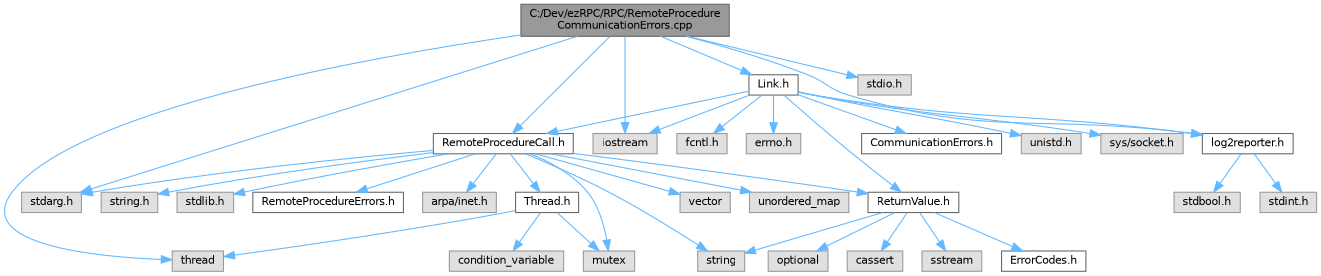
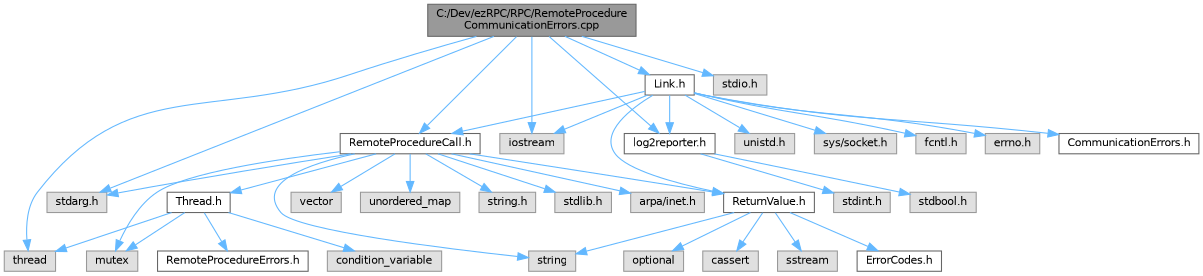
edge "RemoteProcedureCall.h" -> "RemoteProcedureErrors.h": now "Thread.h" -> "RemoteProcedureErrors.h"
